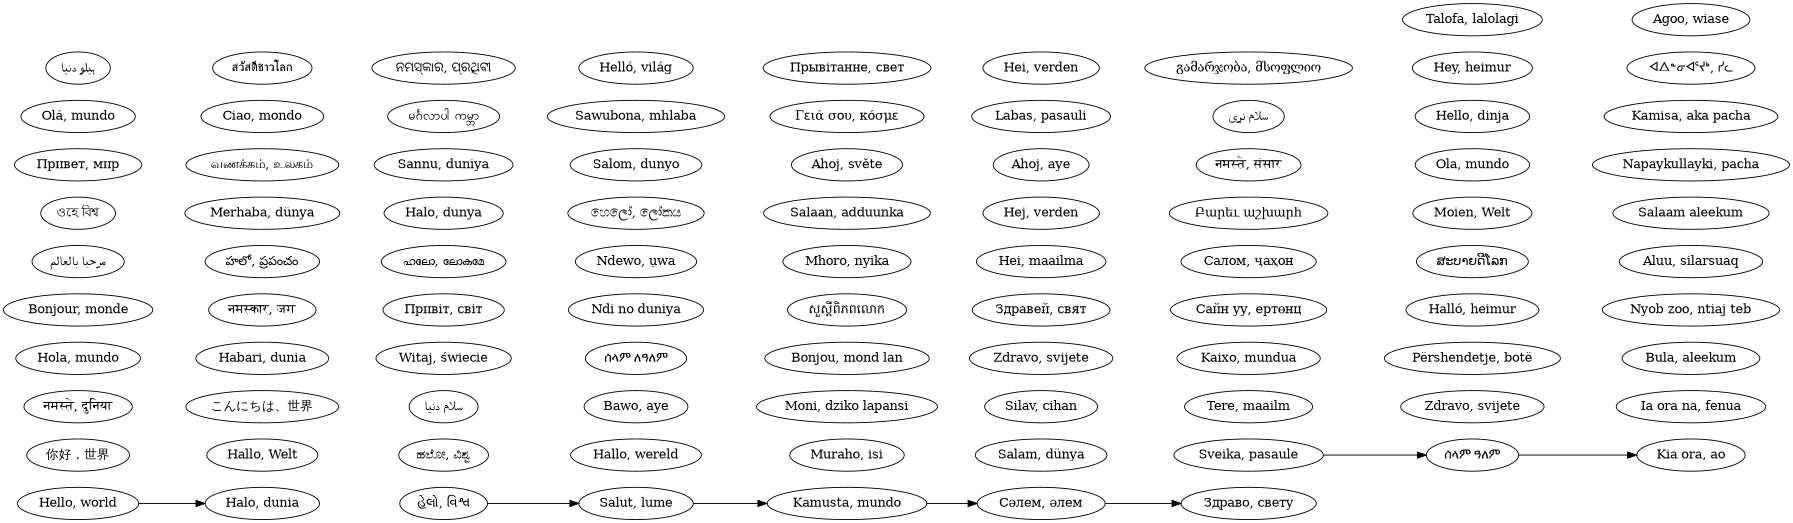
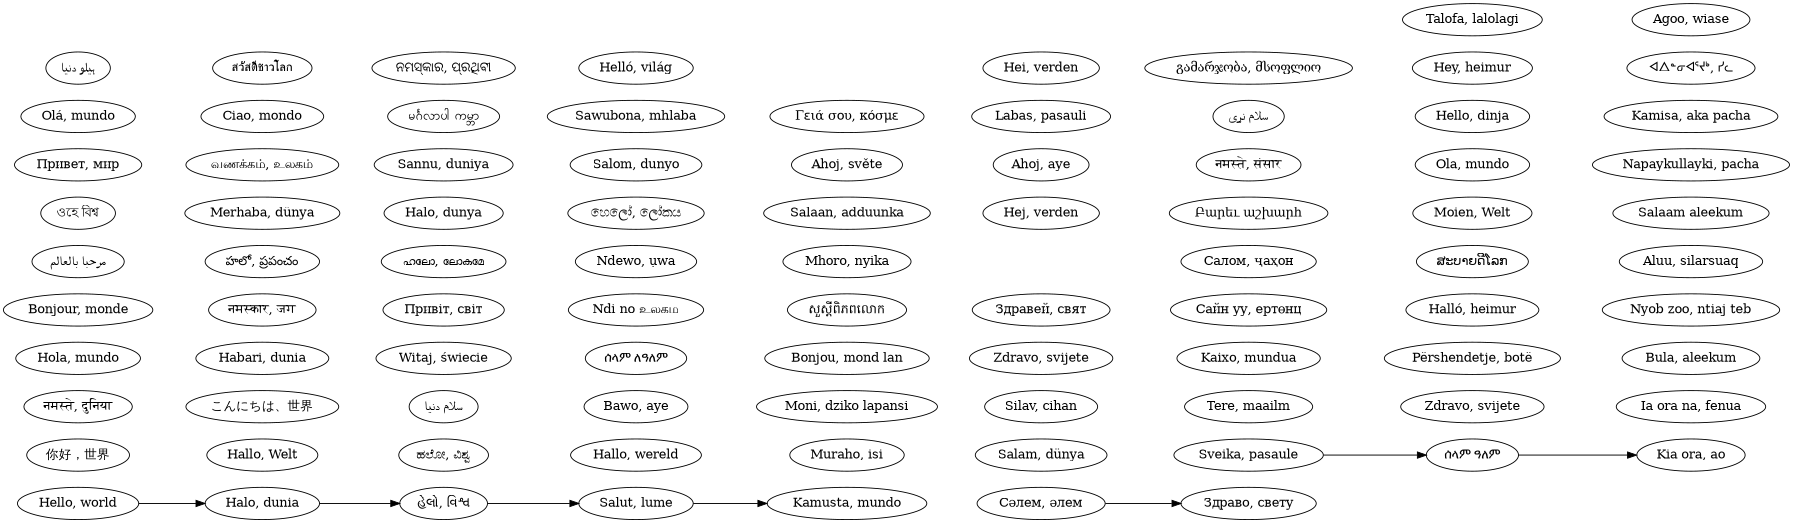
node "Прывітанне, свет": removed
node "Hei, maailma": removed
node "Ndi no duniya": label "Ndi no duniya" -> "Ndi no உலகம"
edge "Halo, dunia" -> "હેલો, વિશ્વ": added
edge "Kamusta, mundo" -> "Сәлем, әлем": removed
